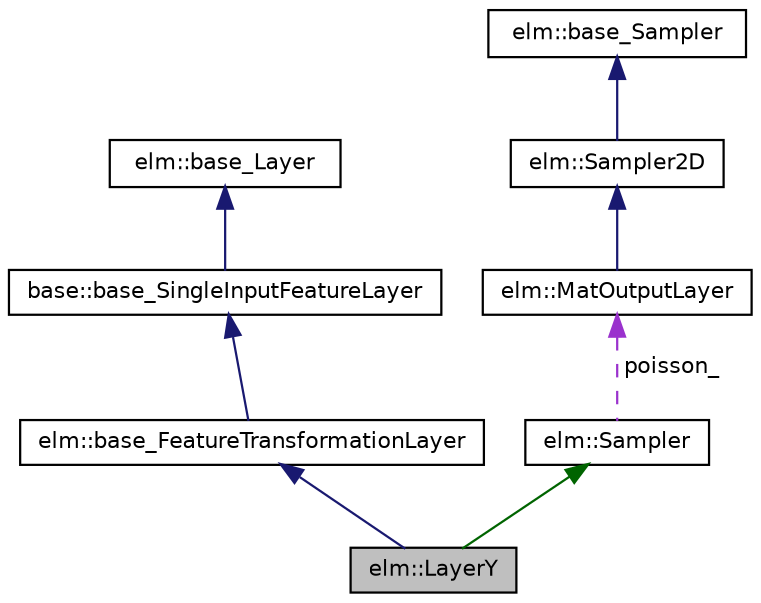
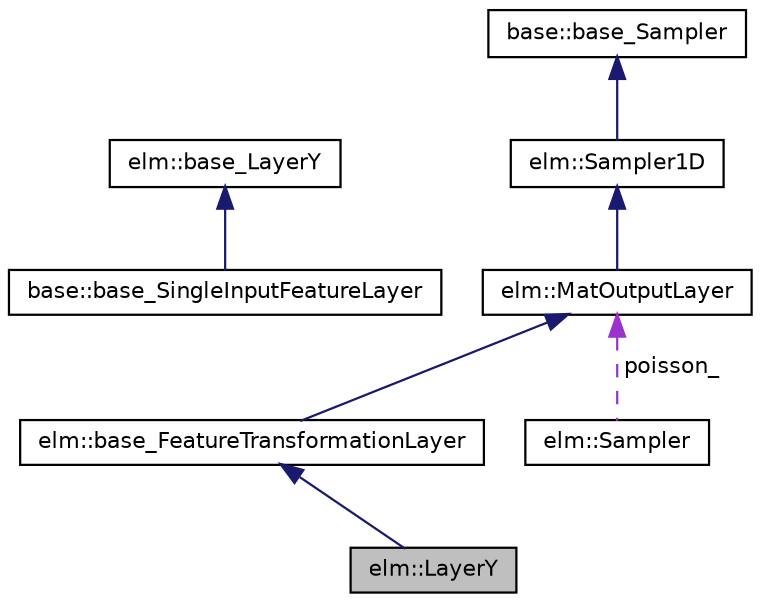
node "elm::base_Sampler": label "elm::base_Sampler" -> "base::base_Sampler"
node "elm::base_Layer": label "elm::base_Layer" -> "elm::base_LayerY"
node "elm::Sampler2D": label "elm::Sampler2D" -> "elm::Sampler1D"
edge "elm::base_FeatureTransformationLayer" -> "base::base_SingleInputFeatureLayer": now "elm::base_FeatureTransformationLayer" -> "elm::MatOutputLayer"
edge "elm::LayerY" -> "elm::Sampler": removed
